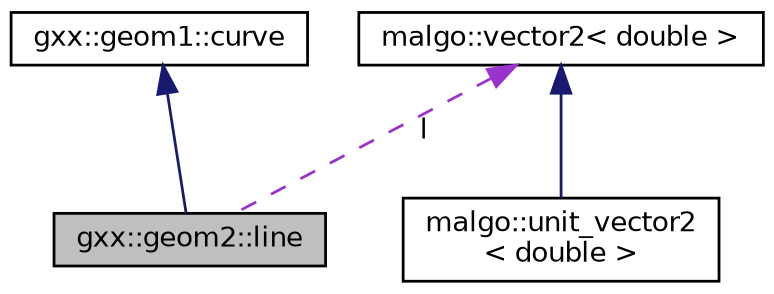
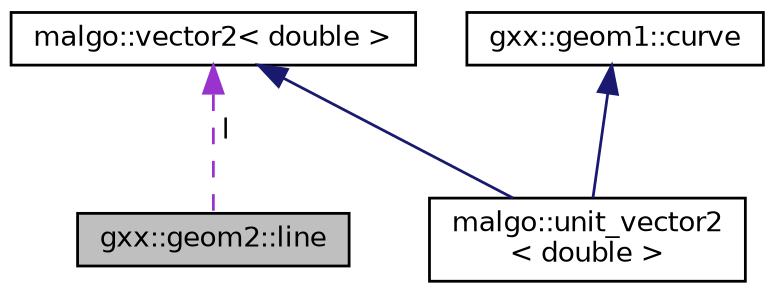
edge "gxx::geom2::line" -> "gxx::geom1::curve": now "malgo::unit_vector2 < double >" -> "gxx::geom1::curve"
